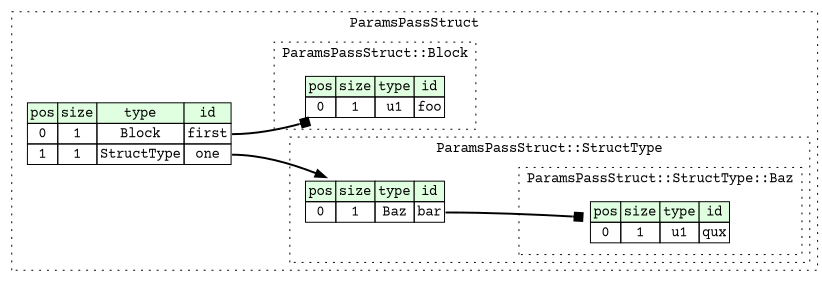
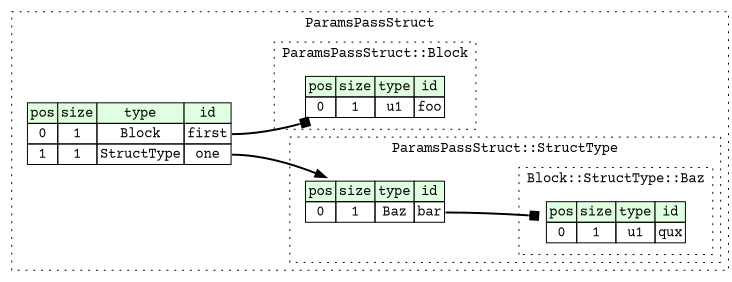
cluster "ParamsPassStruct::StructType::Baz": label "ParamsPassStruct::StructType::Baz" -> "Block::StructType::Baz"
